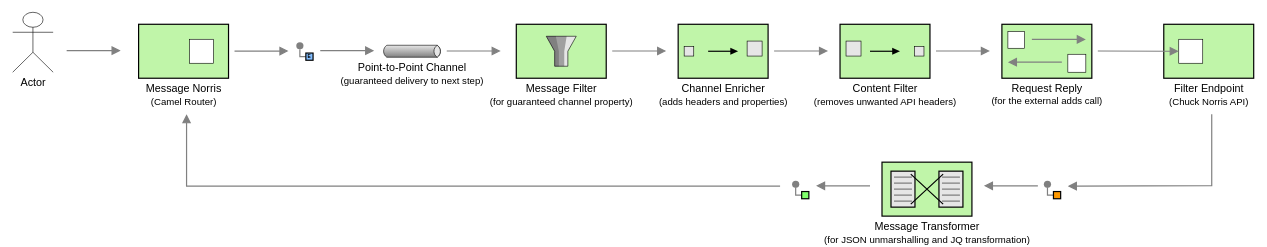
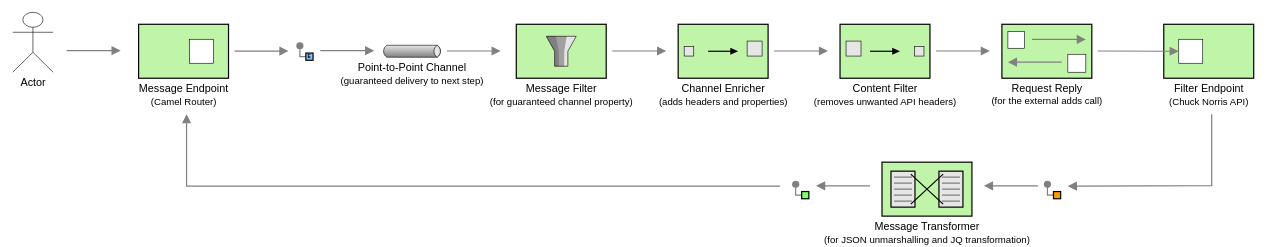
node "Message Norris (Camel Router)": label "Message Norris (Camel Router)" -> "Message Endpoint (Camel Router)"
